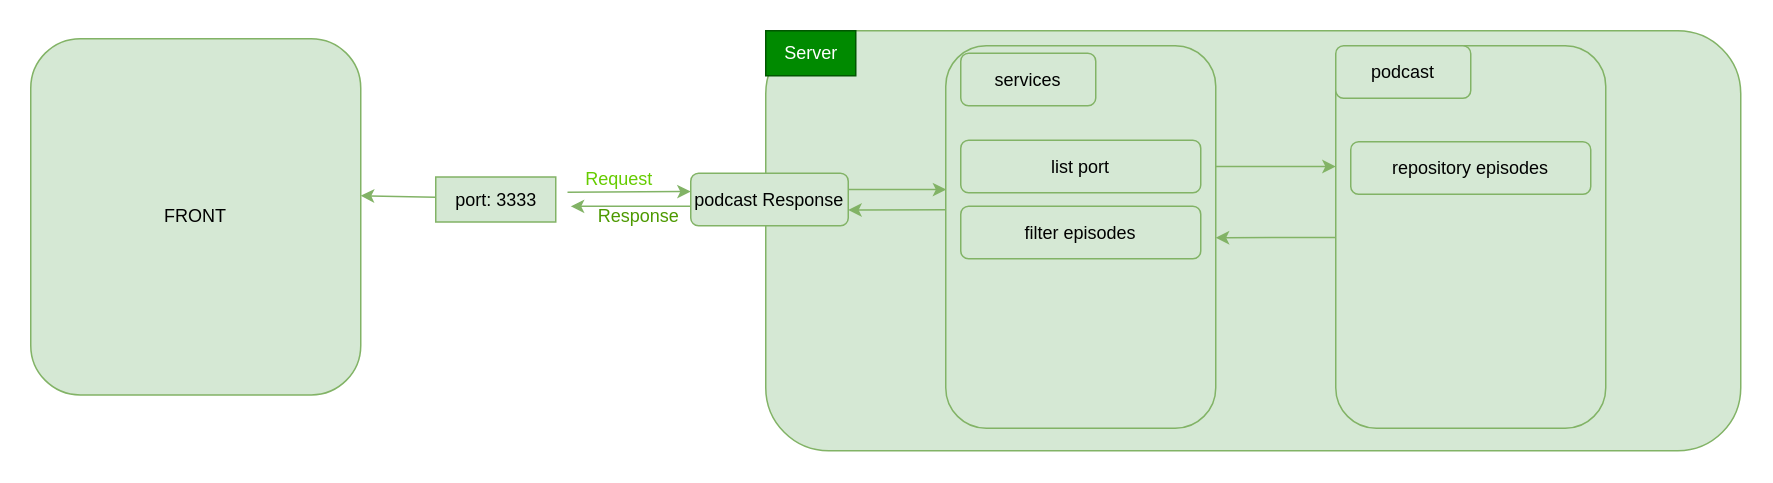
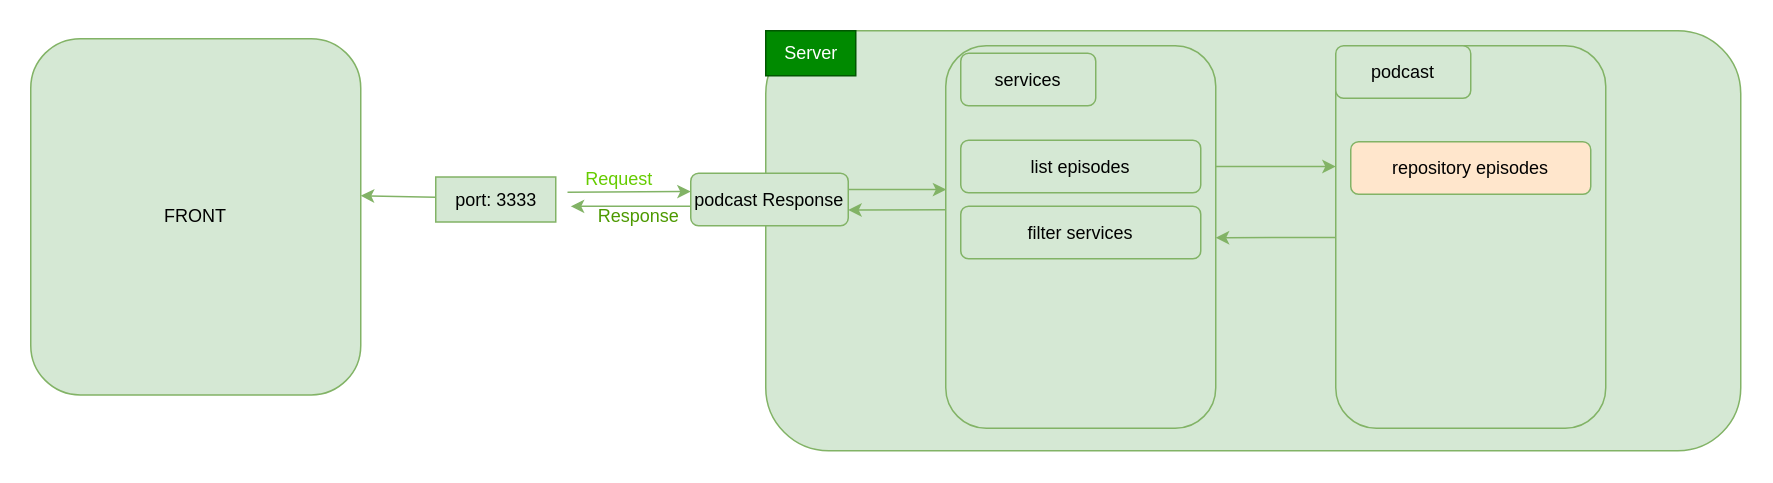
node "list port": label "list port" -> "list episodes"
node "repository episodes": fillcolor #d5e8d4 -> #ffe6cc
node "filter episodes": label "filter episodes" -> "filter services"
